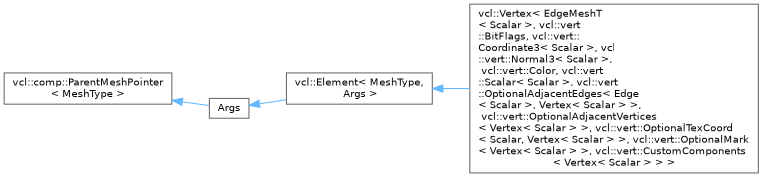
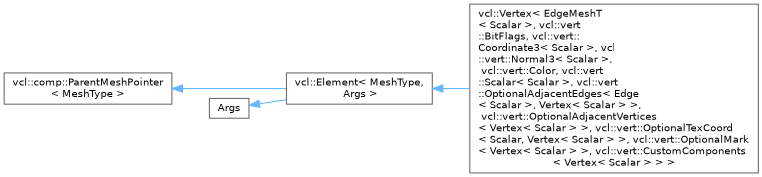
edge "Args" -> "vcl::comp::ParentMeshPointer < MeshType >": now "vcl::Element< MeshType, Args >" -> "vcl::comp::ParentMeshPointer < MeshType >"
